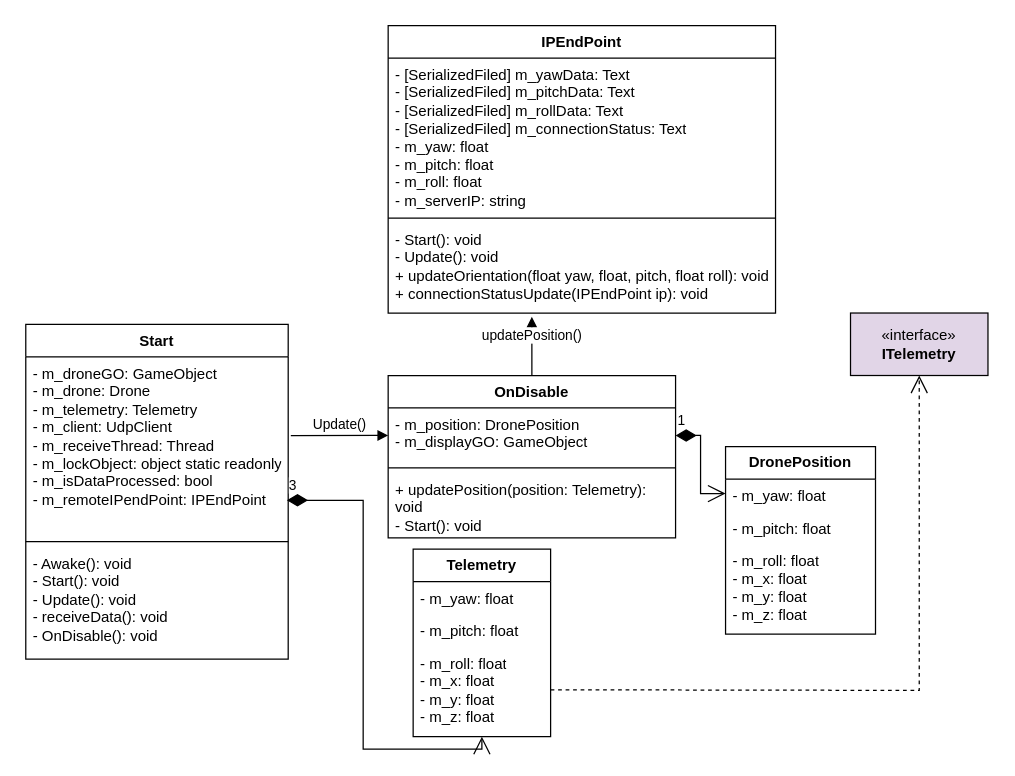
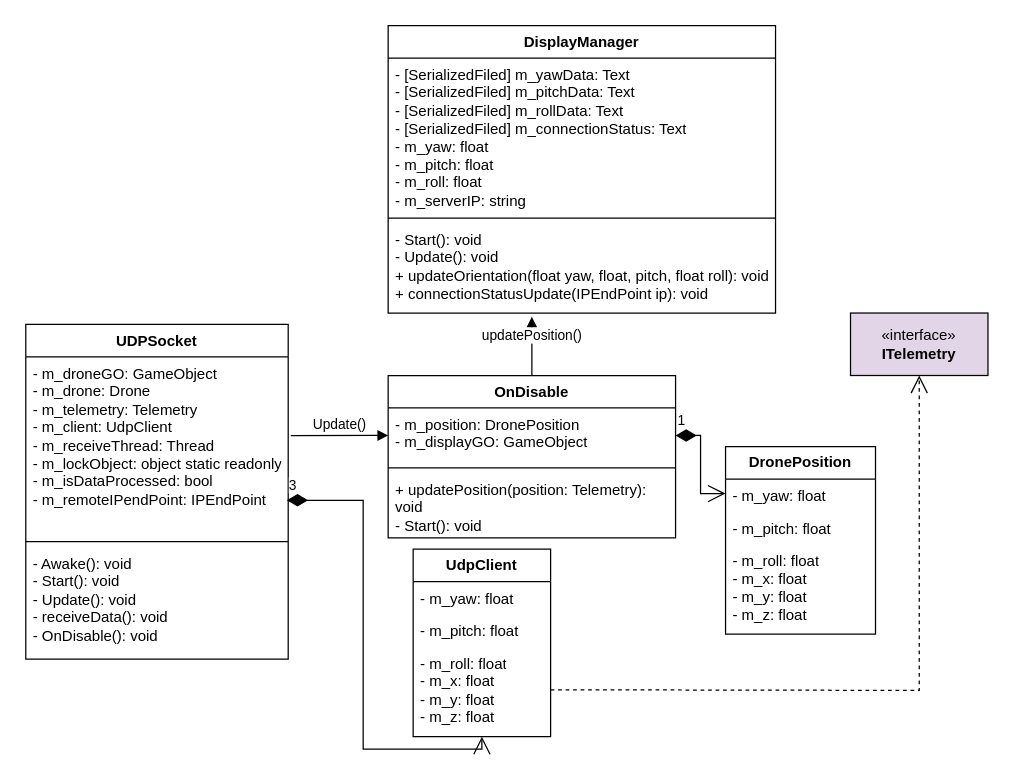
node "IPEndPoint": label "IPEndPoint" -> "DisplayManager"
node "Start": label "Start" -> "UDPSocket"
node "Telemetry": label "Telemetry" -> "UdpClient"
